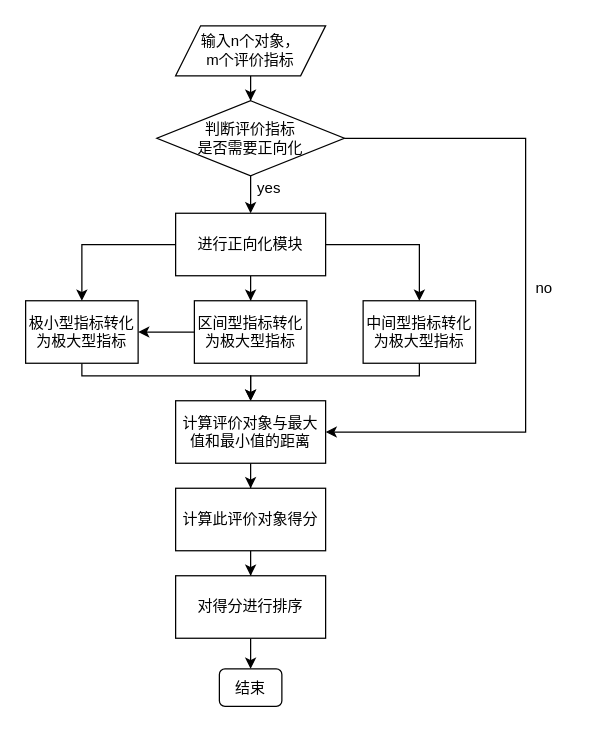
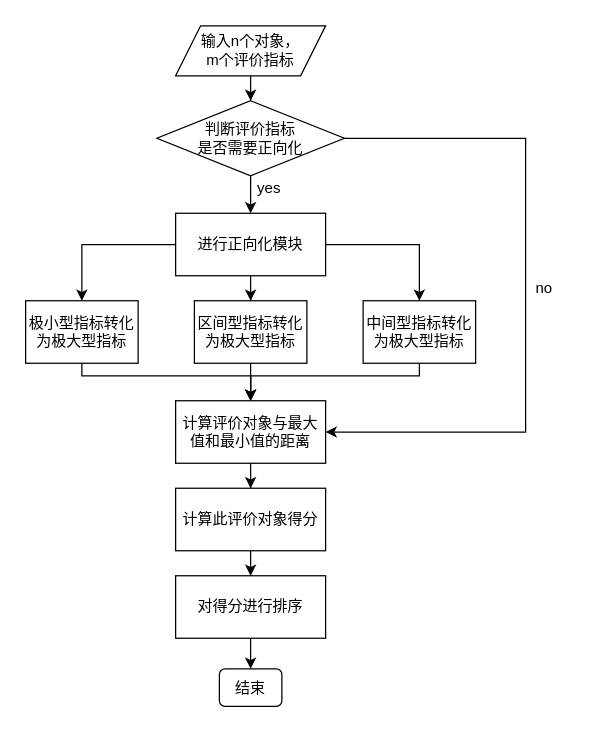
edge "区间型指标转化为极大型指标" -> "极小型指标转化为极大型指标": now "区间型指标转化为极大型指标" -> "计算评价对象与最大值和最小值的距离"
